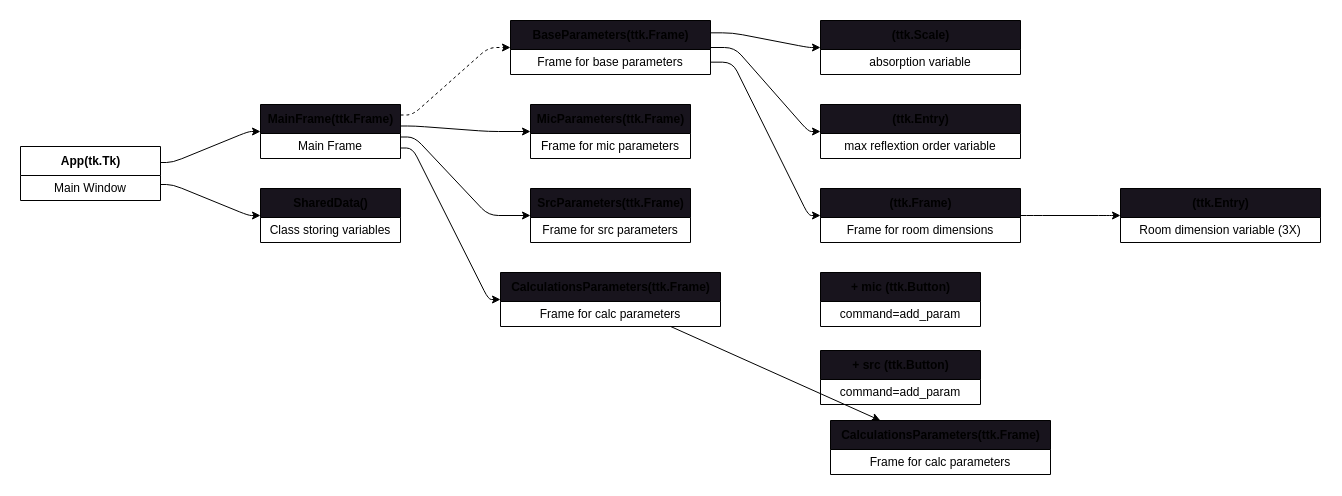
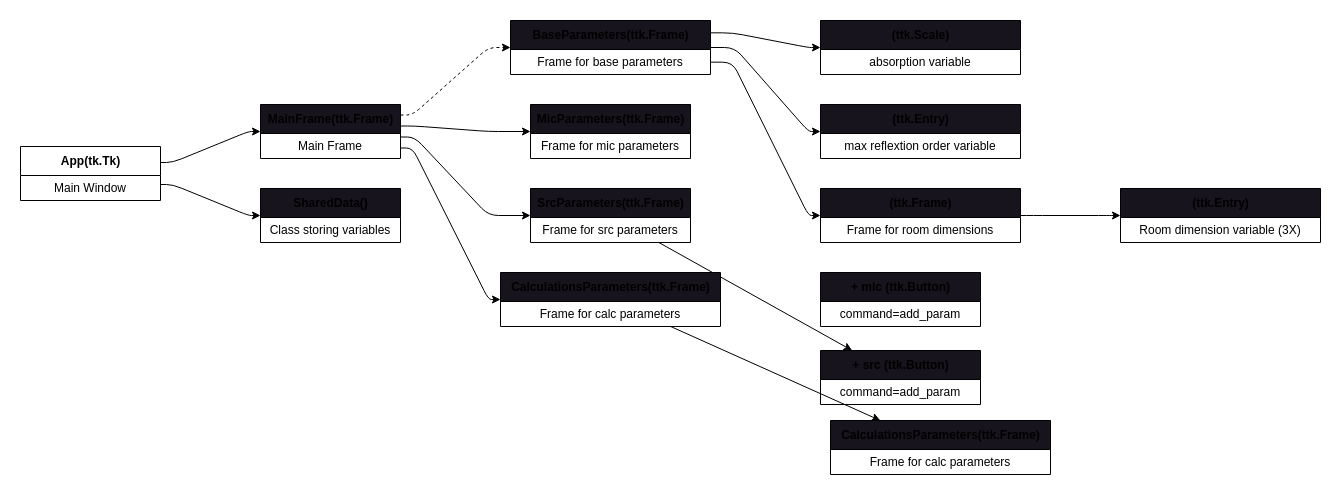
edge "SrcParameters(ttk.Frame)" -> "+ src (ttk.Button)": added
